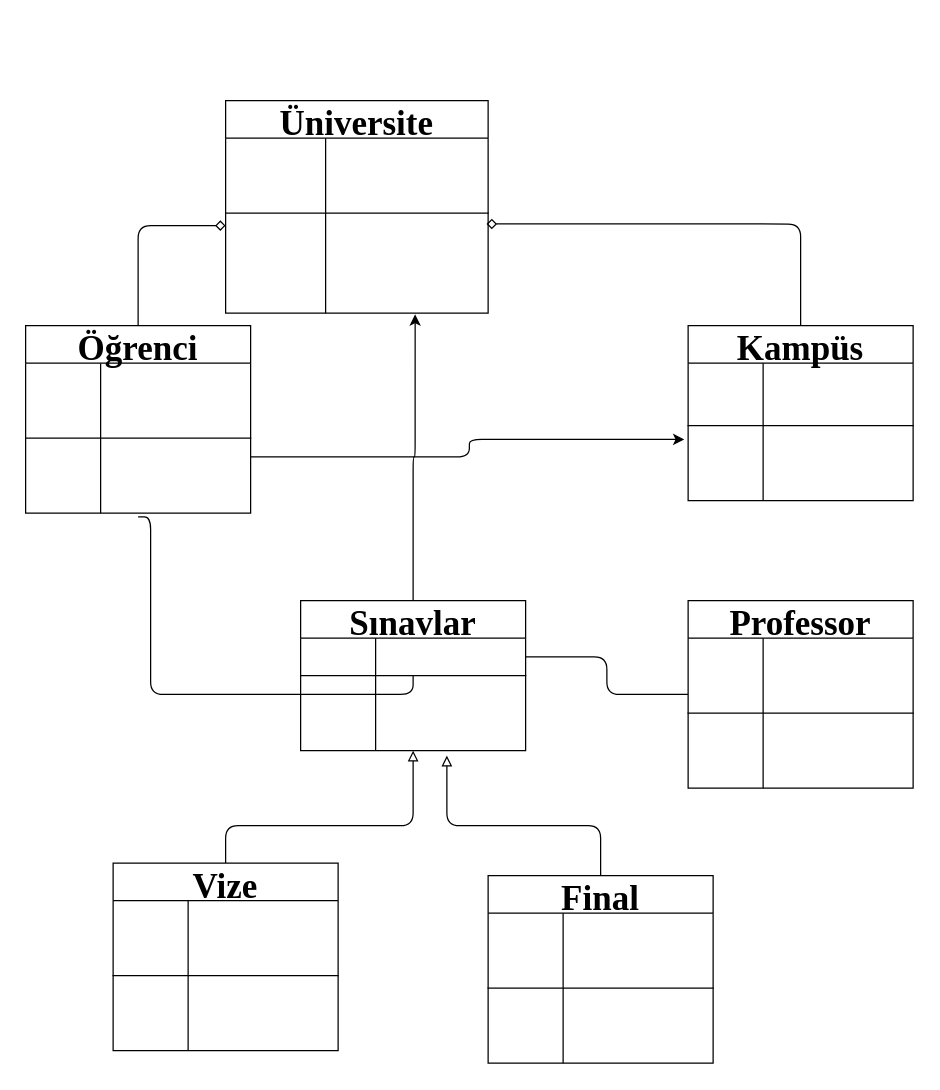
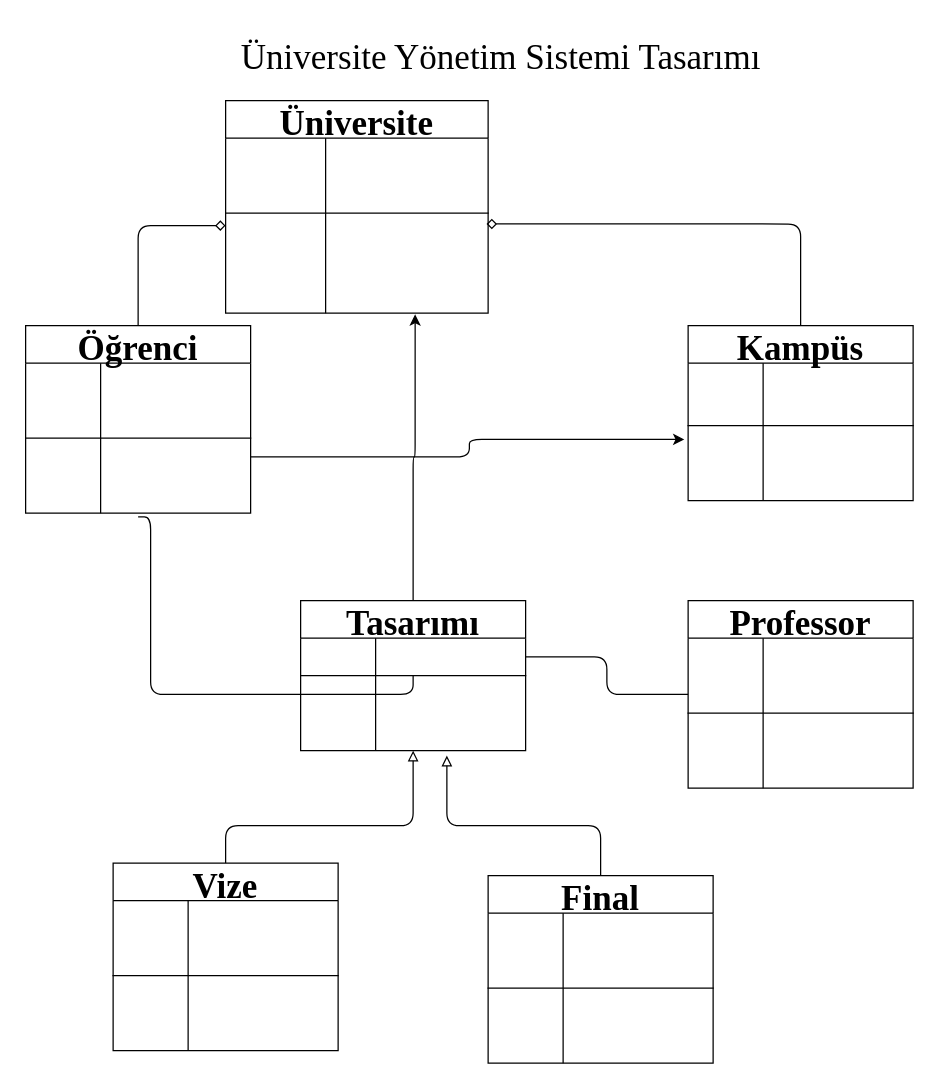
node "Üniversite Yönetim Sistemi Tasarımı": added
node "Sınavlar": label "Sınavlar" -> "Tasarımı"
